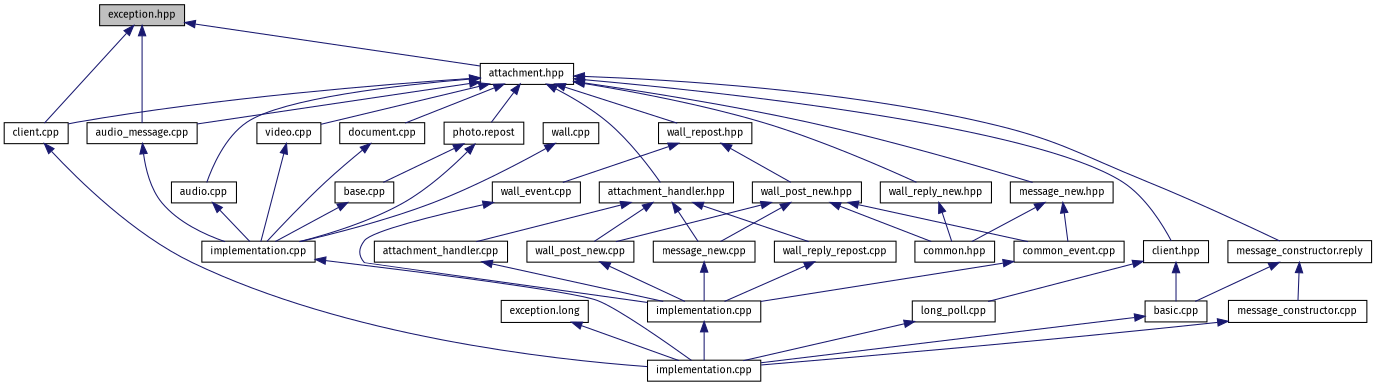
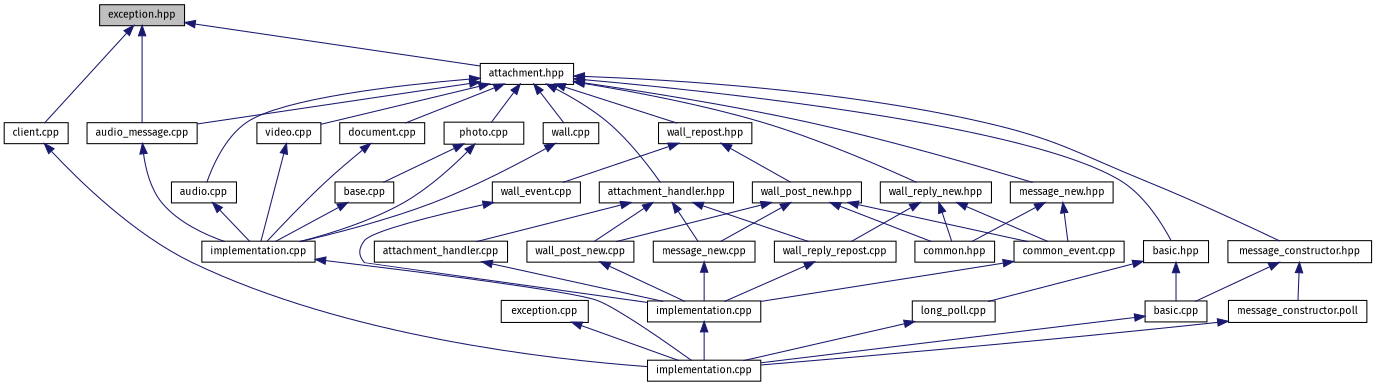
edge "client.cpp" -> "attachment.hpp": now "wall.cpp" -> "attachment.hpp"
node "photo.repost": label "photo.repost" -> "photo.cpp"
edge "wall_reply_repost.cpp" -> "wall_reply_new.hpp": added
edge "common_event.cpp" -> "wall_reply_new.hpp": added
node "client.hpp": label "client.hpp" -> "basic.hpp"
node "message_constructor.reply": label "message_constructor.reply" -> "message_constructor.hpp"
node "exception.long": label "exception.long" -> "exception.cpp"
node "message_constructor.cpp": label "message_constructor.cpp" -> "message_constructor.poll"
